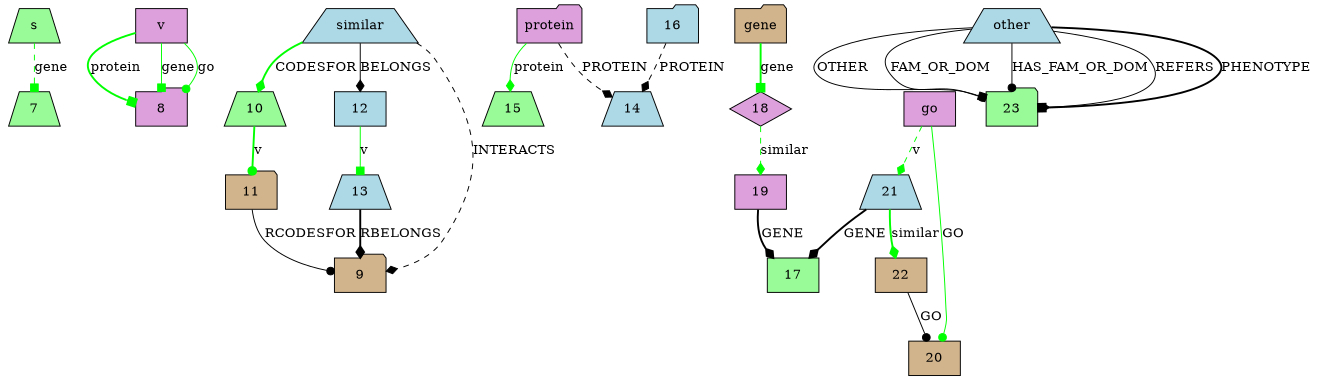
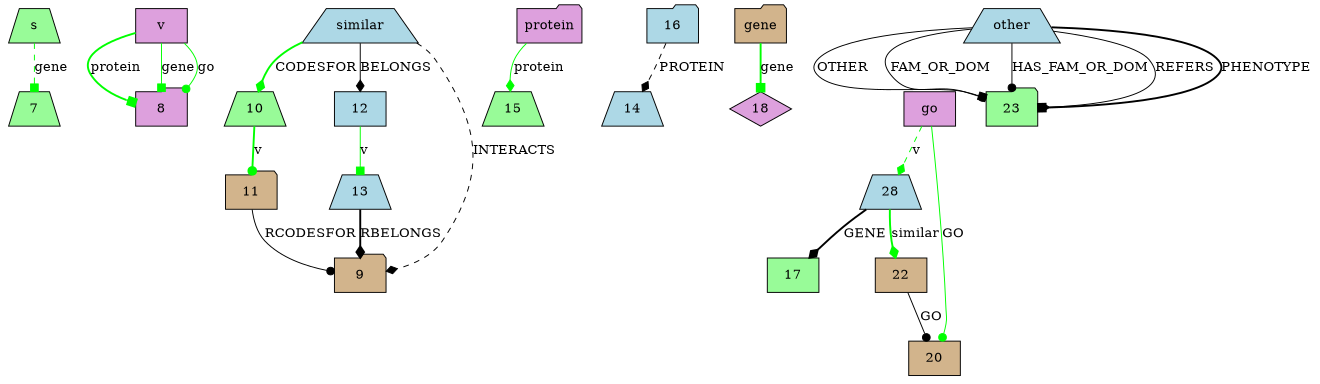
edge "protein" -> "14": removed, label "PROTEIN"
node "19": removed
node "21": label "21" -> "28"
